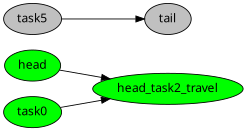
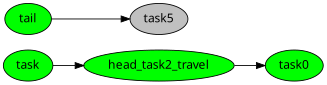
edge "task5" -> "tail": reversed
node "tail": fillcolor gray -> green
node "head": label "head" -> "task"
edge "task0" -> "head_task2_travel": reversed
